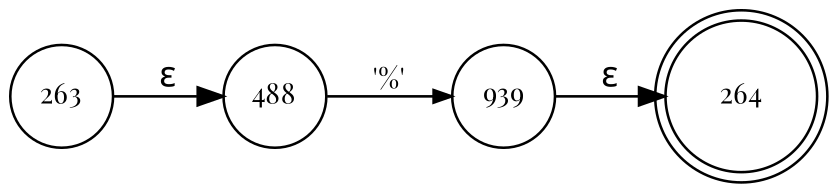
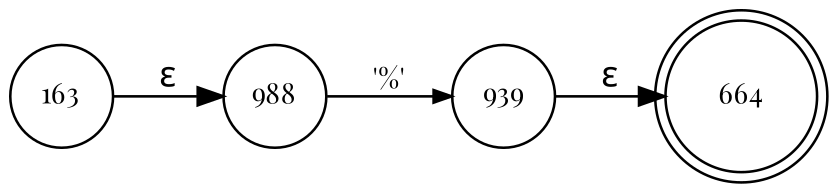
node "263": label "263" -> "163"
node "488": label "488" -> "988"
node "264": label "264" -> "664"
